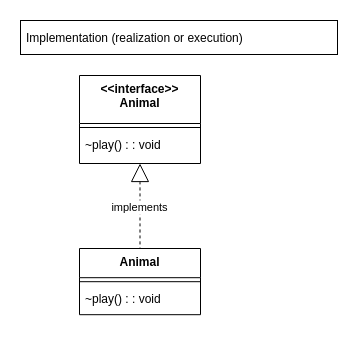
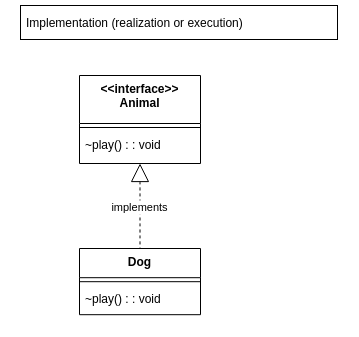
node "Implementation (realization or execution)": moved (179, 38) -> (179, 23)
node "Animal": label "Animal" -> "Dog"
